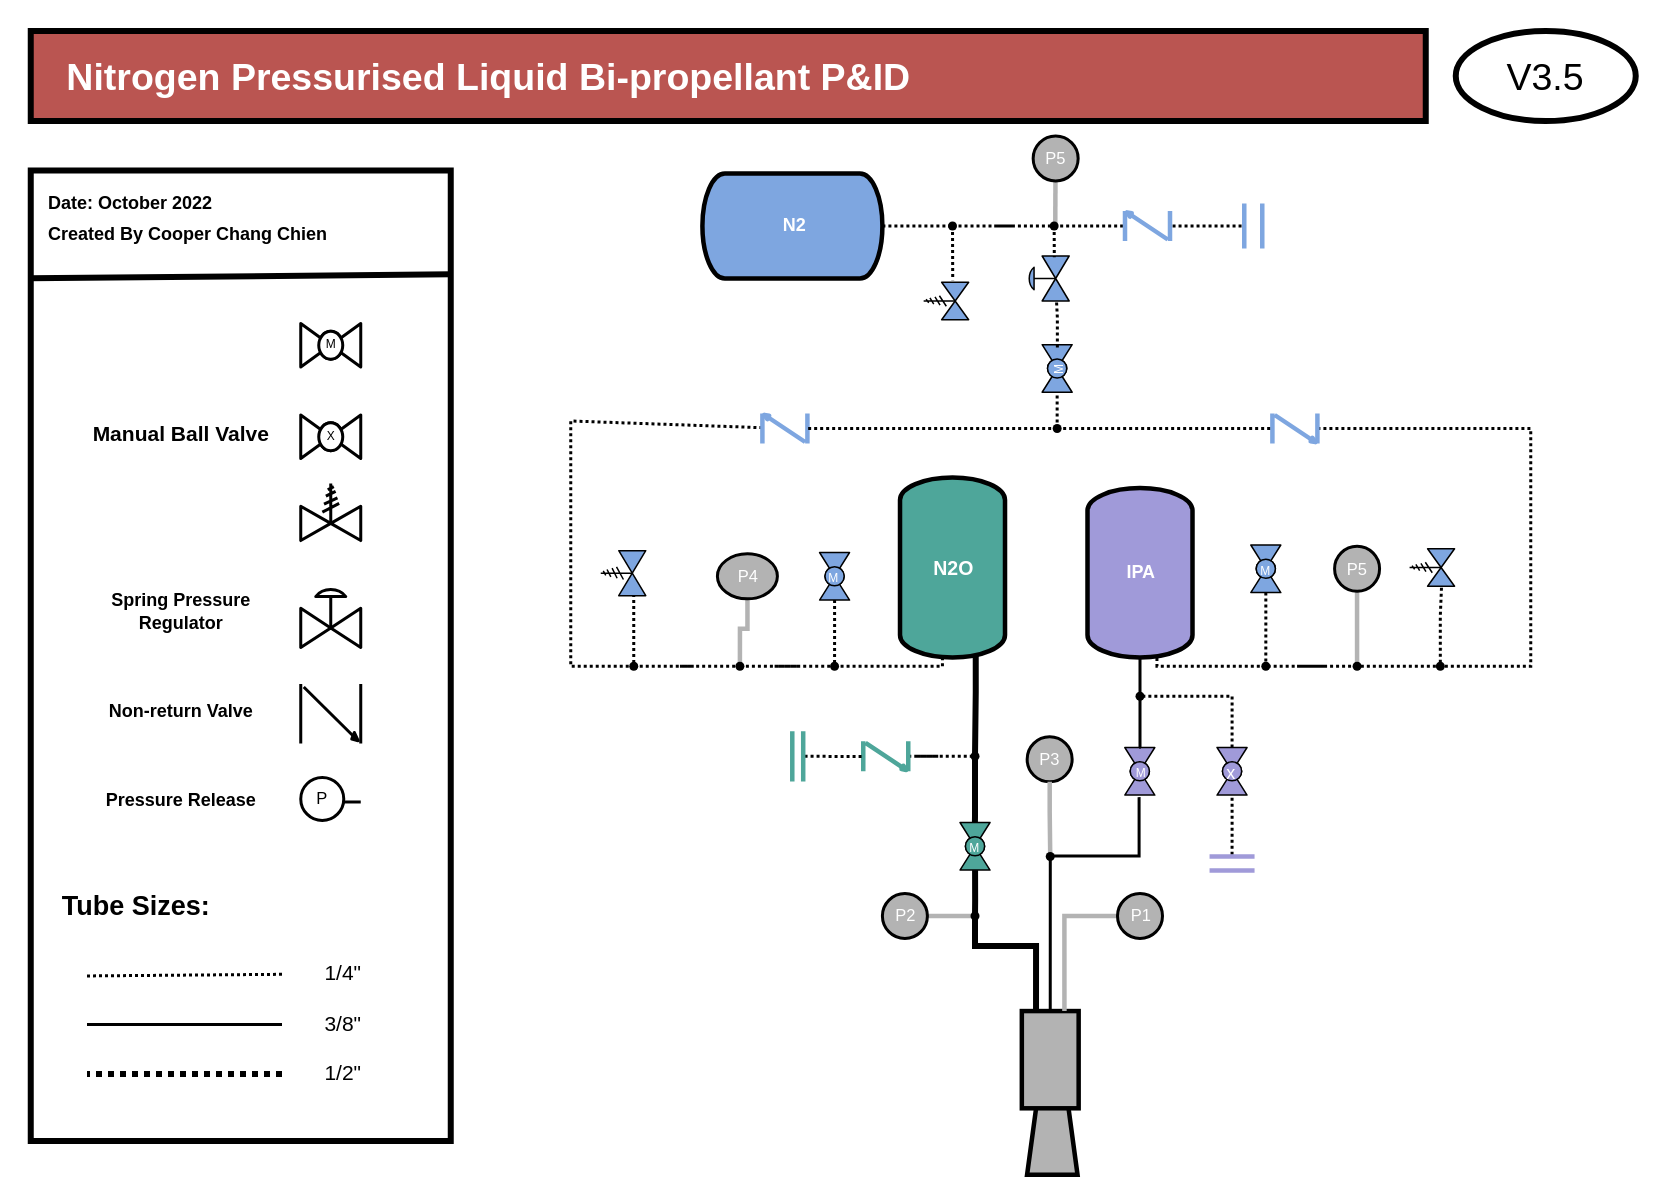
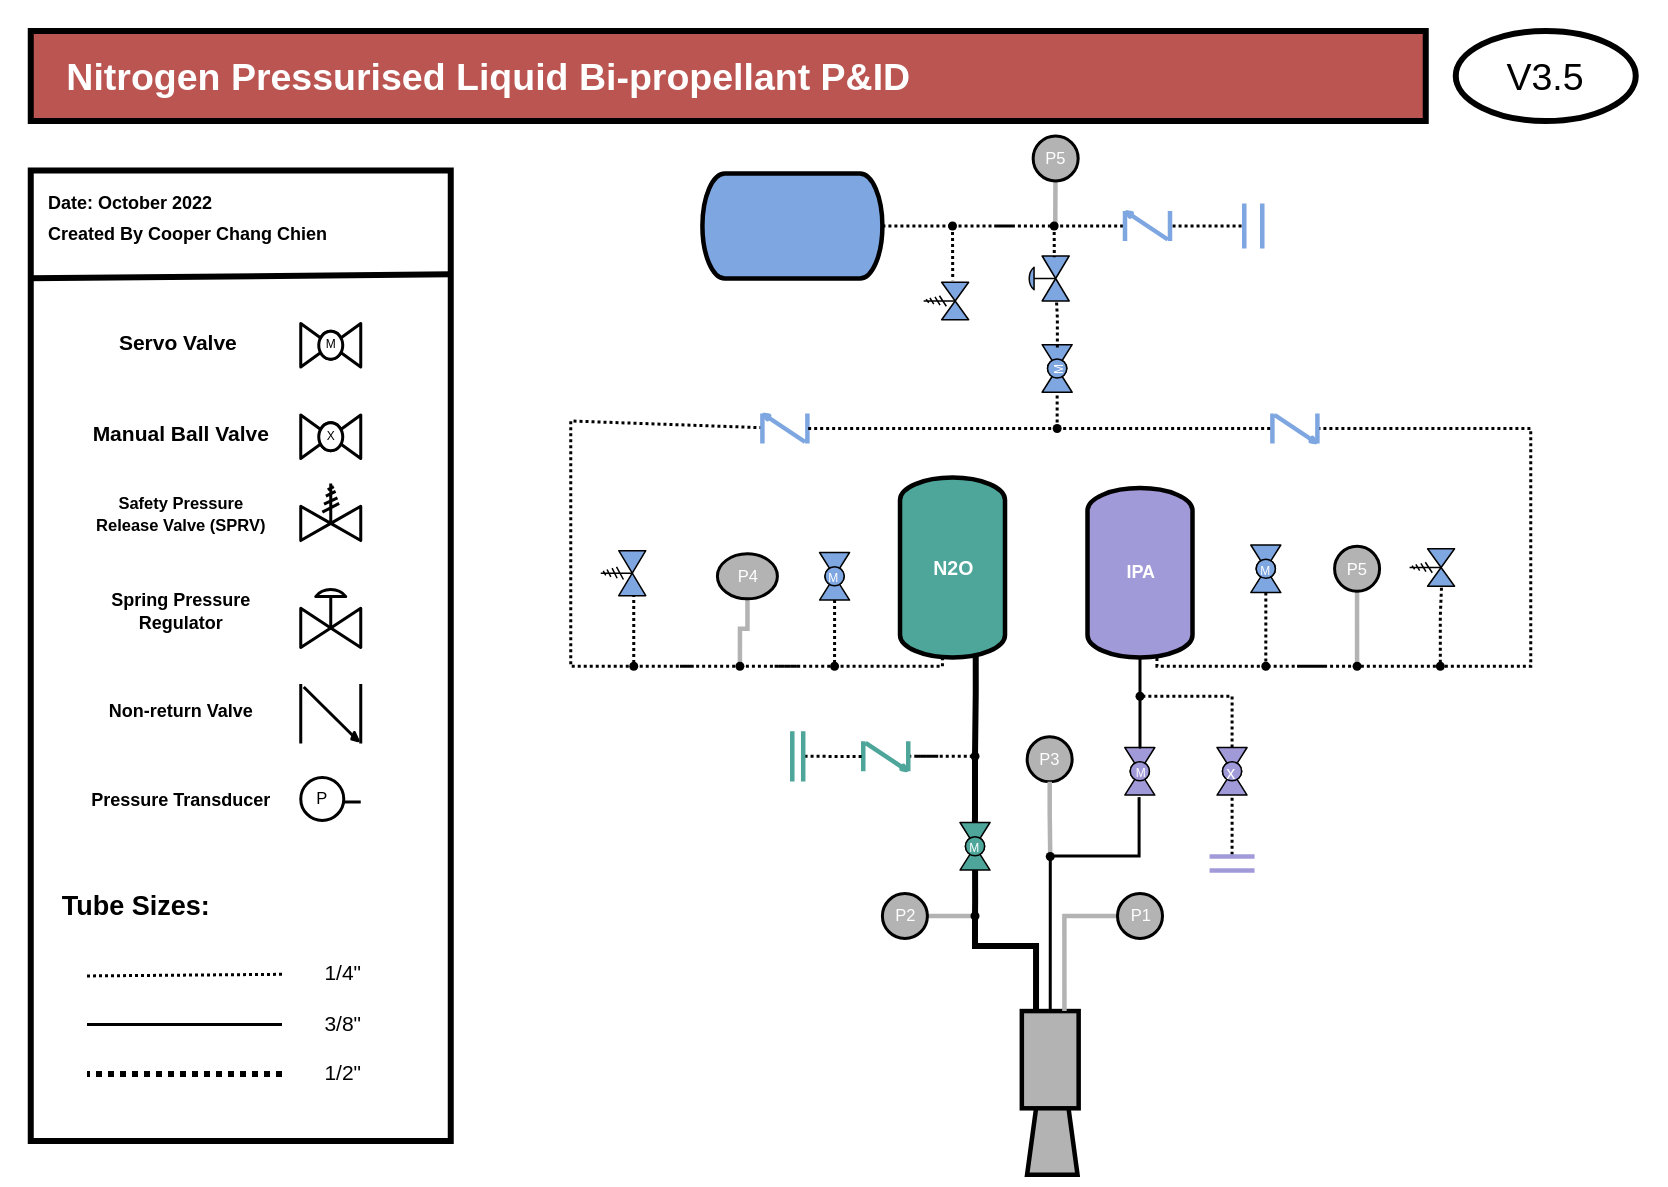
node "N2": removed
node "Servo Valve": added
node "Safety Pressure Release Valve (SPRV)": added
node "Pressure Release": label "Pressure Release" -> "Pressure Transducer"
